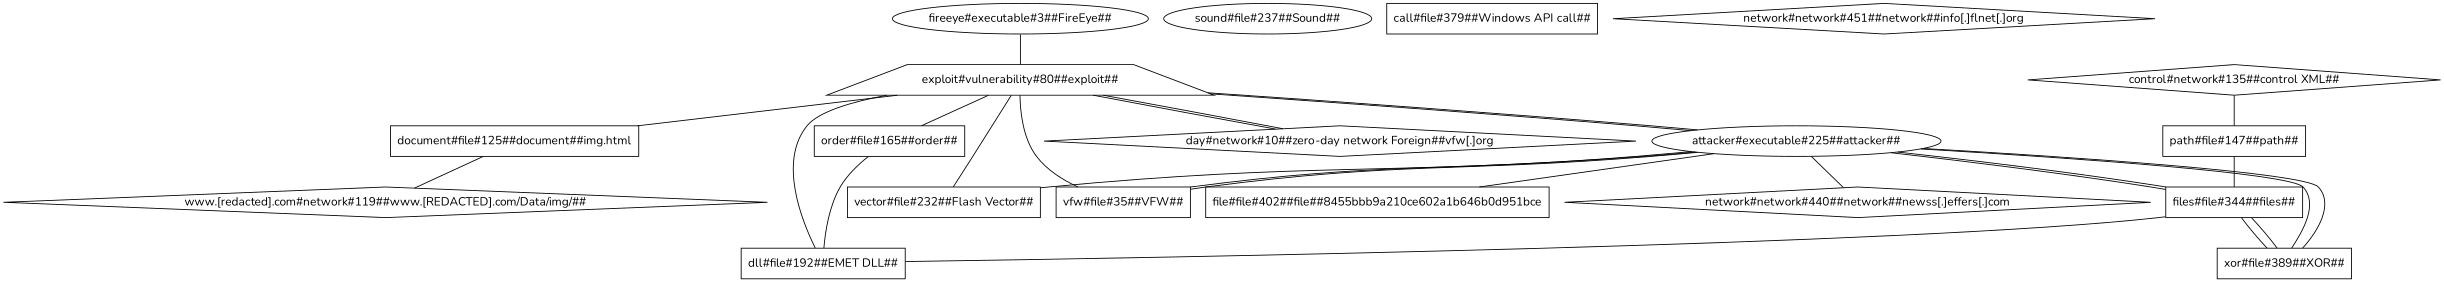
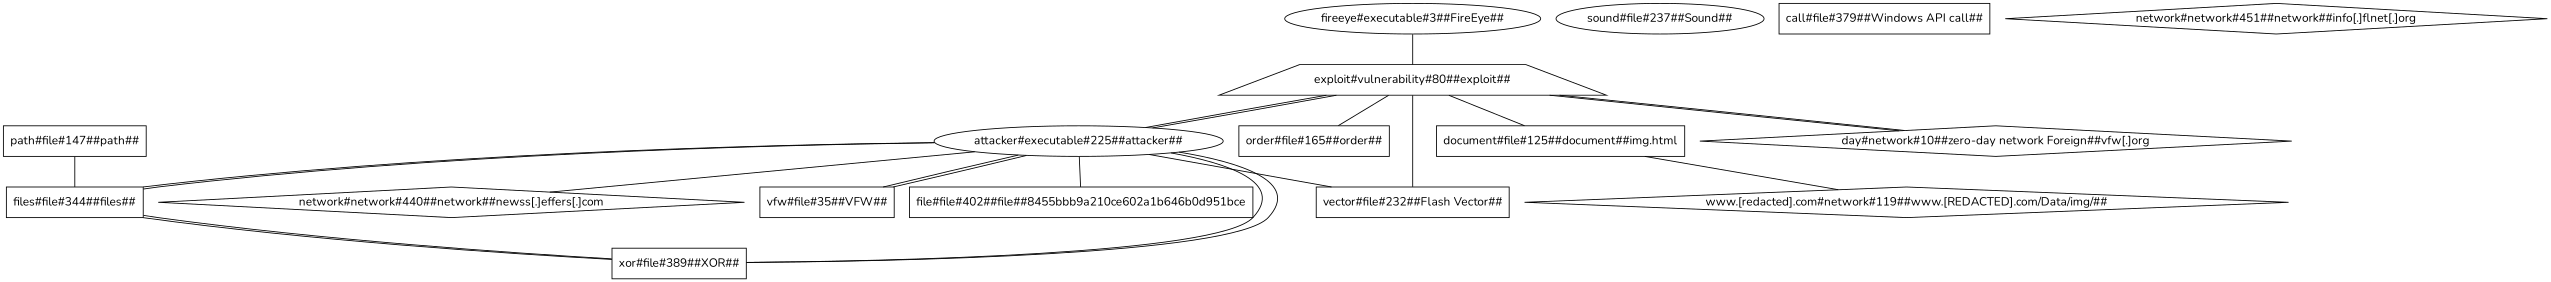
node "control#network#135##control XML##": removed
edge "exploit#vulnerability#80##exploit##" -- "vfw#file#35##VFW##": removed
node "dll#file#192##EMET DLL##": removed
